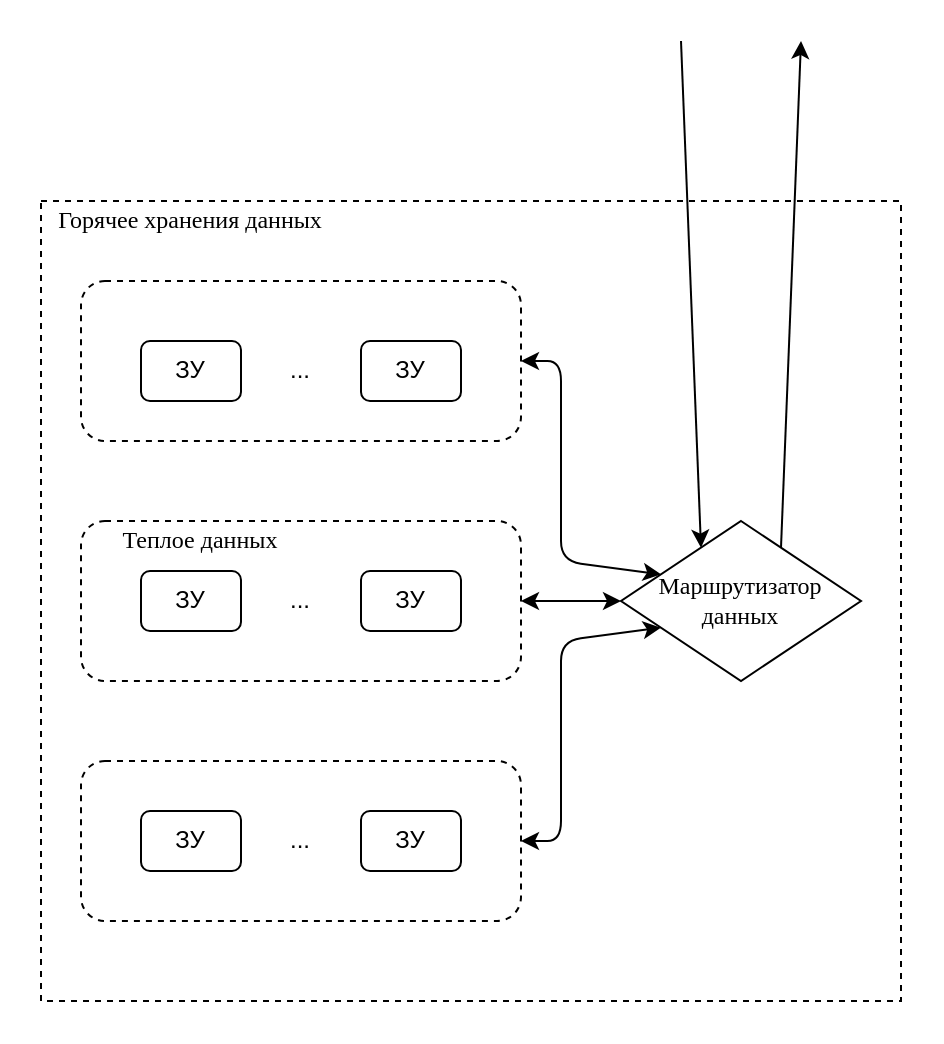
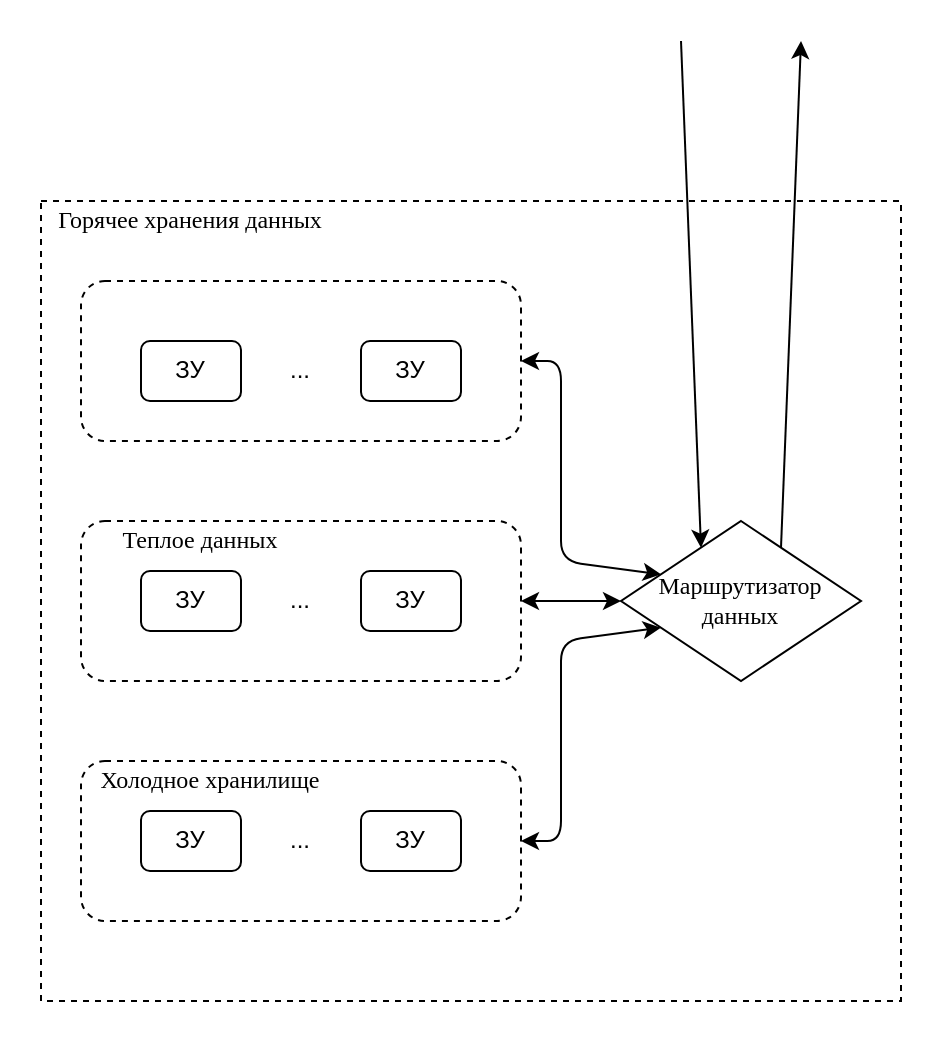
node "Холодное хранилище": added
